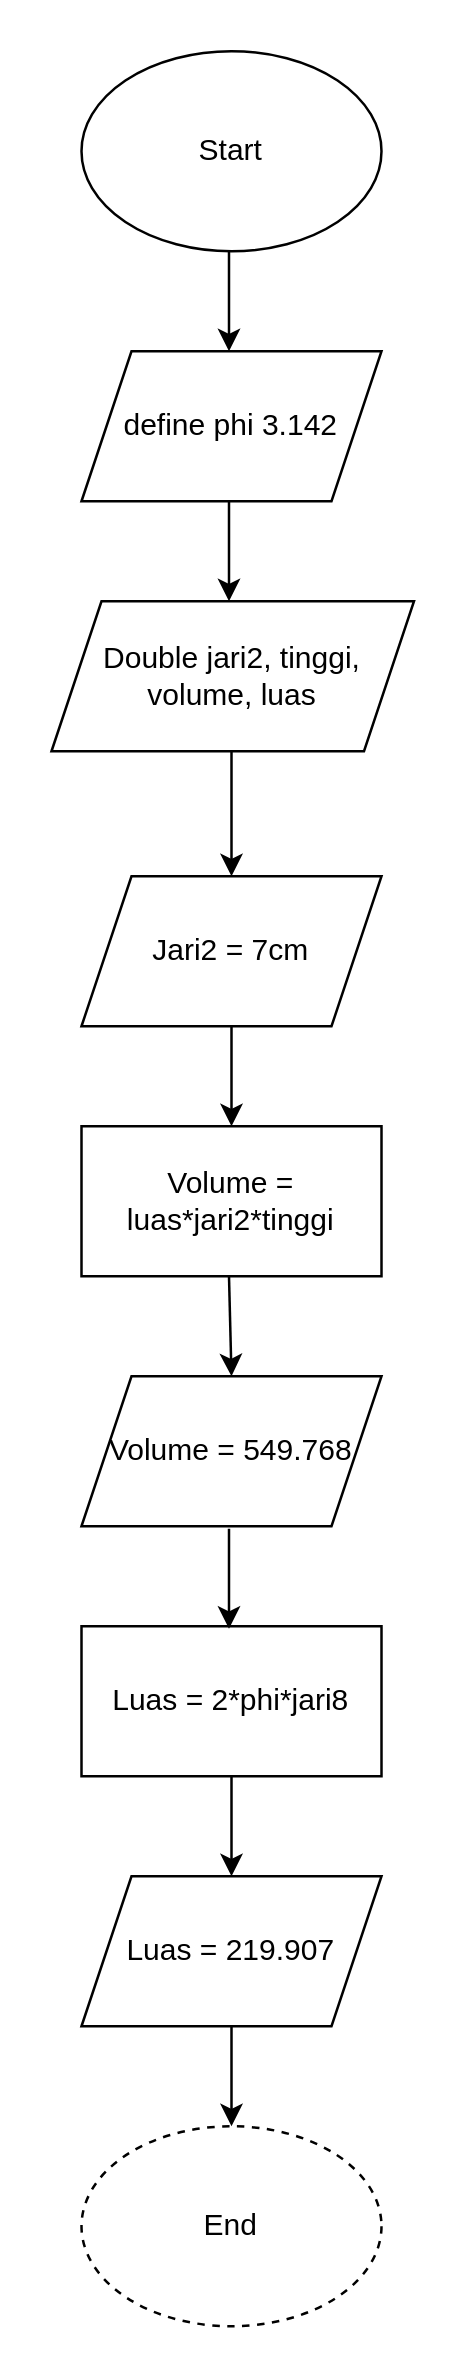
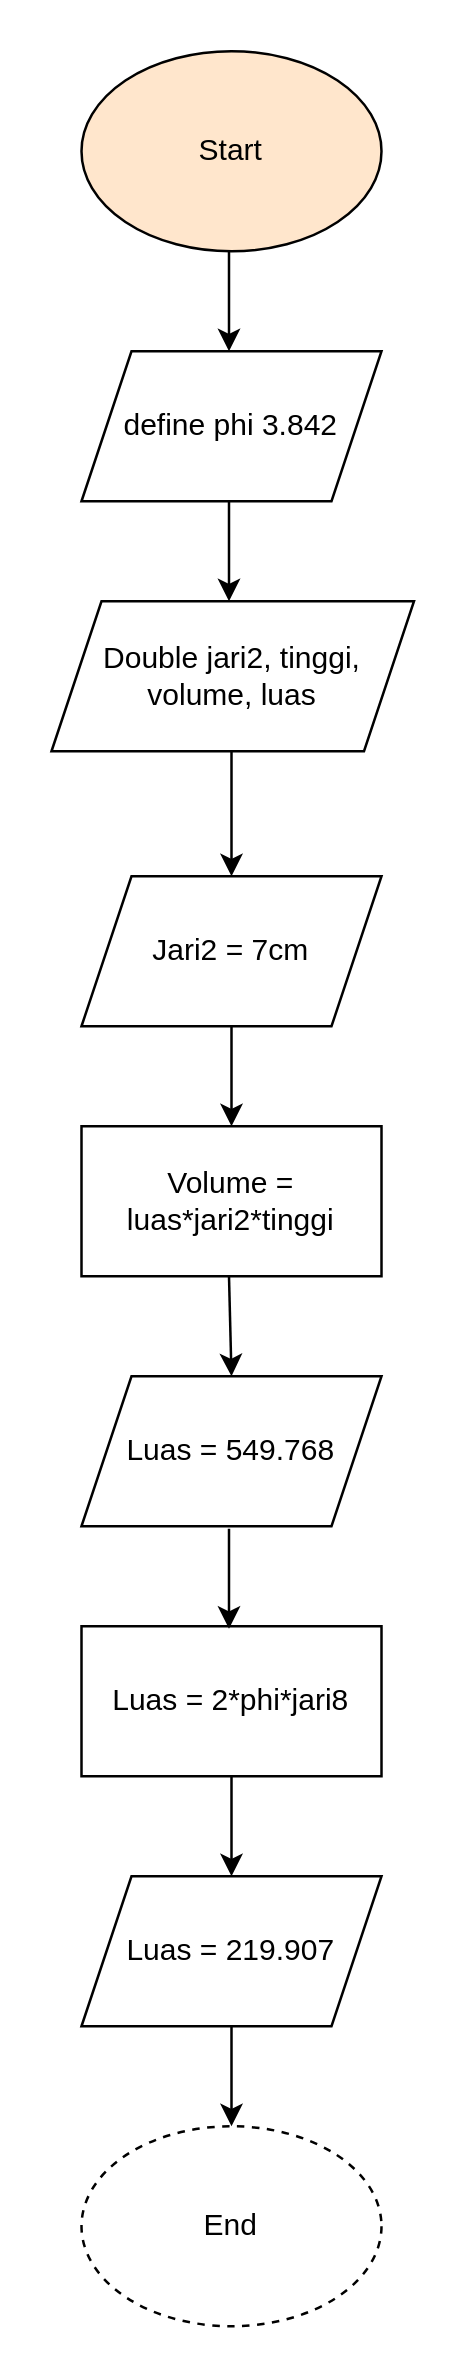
node "Start": fillcolor #ffffff -> #ffe6cc
node "define phi 3.142": label "define phi 3.142" -> "define phi 3.842"
node "Volume = 549.768": label "Volume = 549.768" -> "Luas = 549.768"
